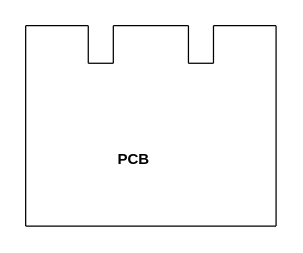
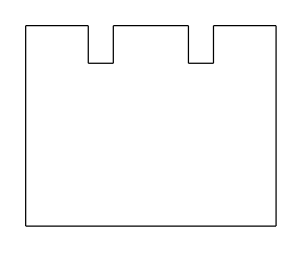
node "PCB": removed
